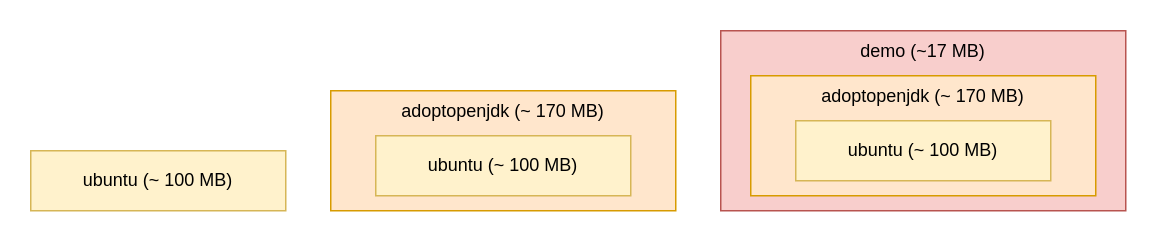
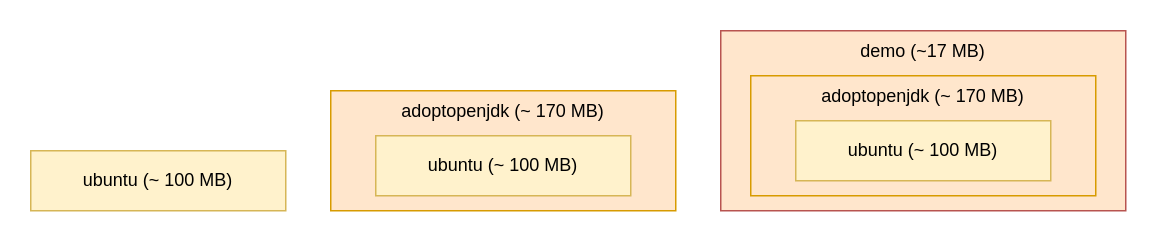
node "demo (~17 MB)": fillcolor #f8cecc -> #ffe6cc
